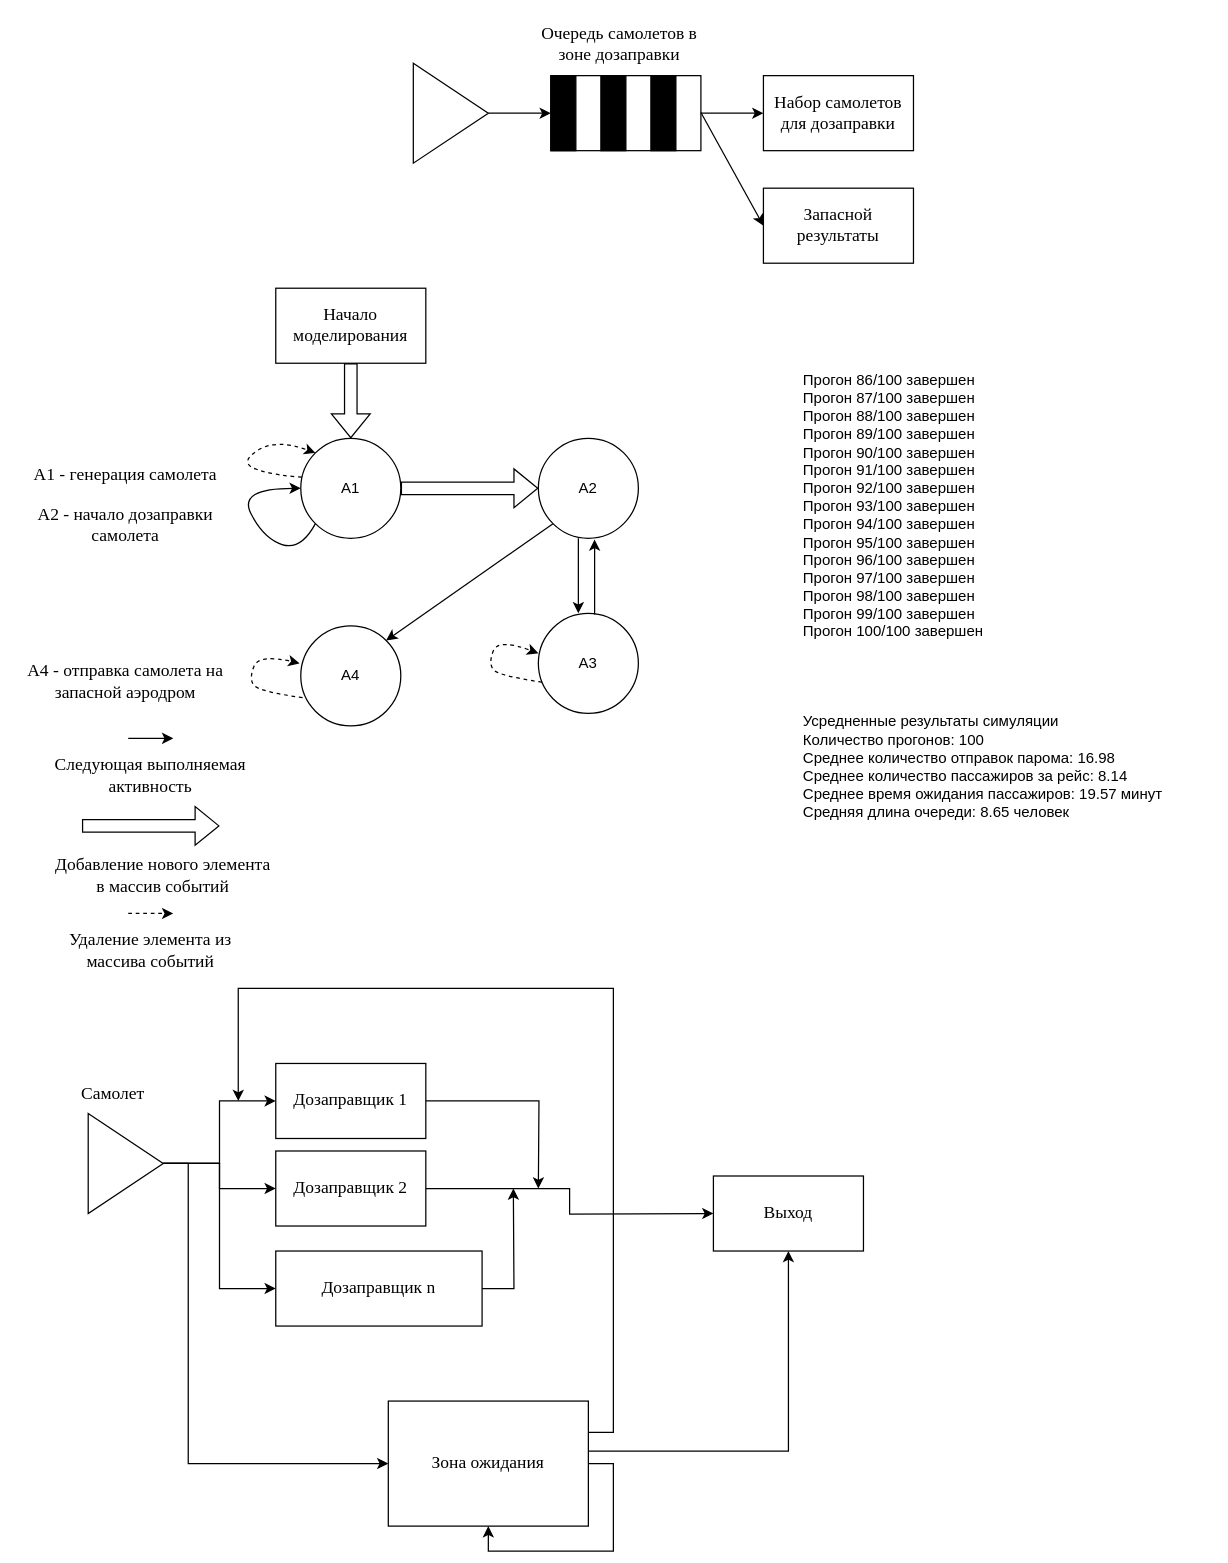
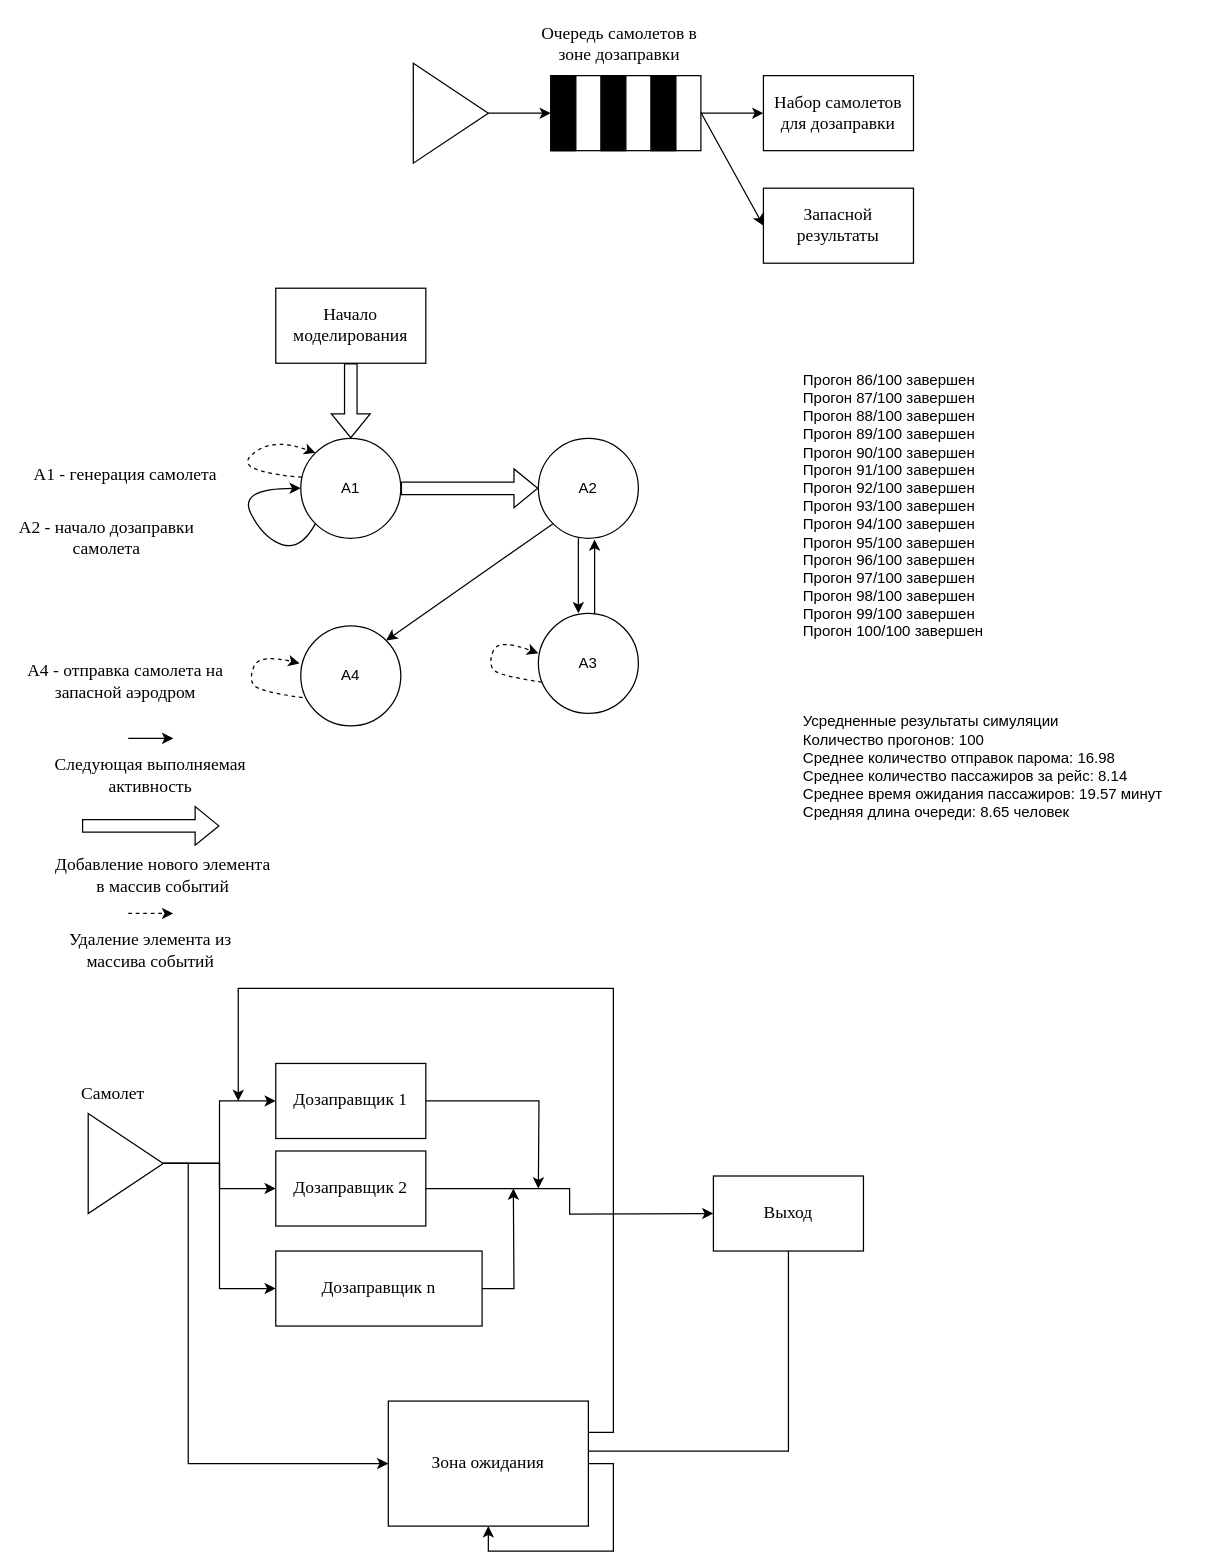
node "А2 - начало дозаправки самолета": moved (126, 526) -> (107, 538)
edge "Зона ожидания" -> "Выход": arrowhead classic -> none
